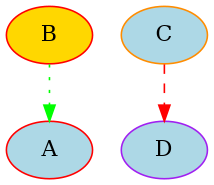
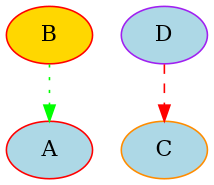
edge "C" -> "D": reversed
